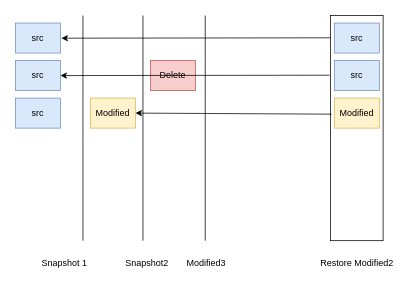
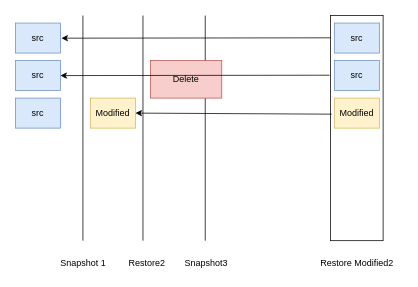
node "Delete": size 45x30 -> 71x38
node "Snapshot 1": moved (64, 263) -> (83, 263)
node "Snapshot2": label "Snapshot2" -> "Restore2"
node "Modified3": label "Modified3" -> "Snapshot3"
